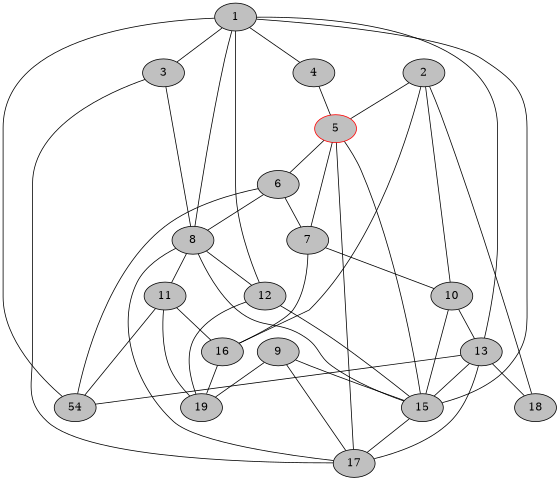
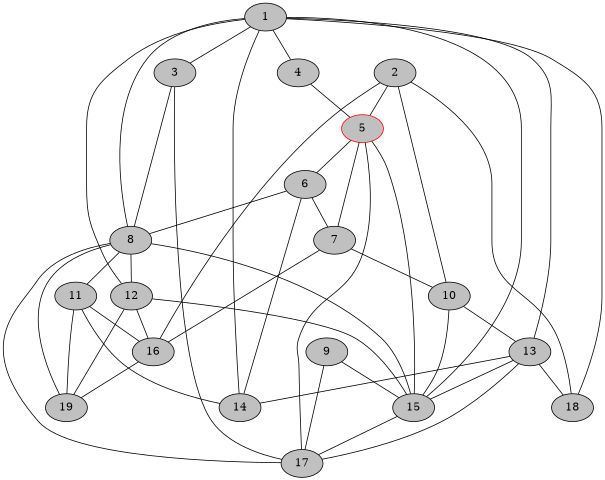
edge "1" -- "18": added
edge "12" -- "16": added
edge "9" -- "19": now "8" -- "19"
node "54": label "54" -> "14"
